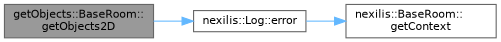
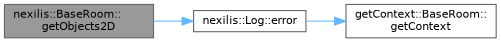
node "getObjects::BaseRoom:: getObjects2D": label "getObjects::BaseRoom:: getObjects2D" -> "nexilis::BaseRoom:: getObjects2D"
node "nexilis::BaseRoom:: getContext": label "nexilis::BaseRoom:: getContext" -> "getContext::BaseRoom:: getContext"
